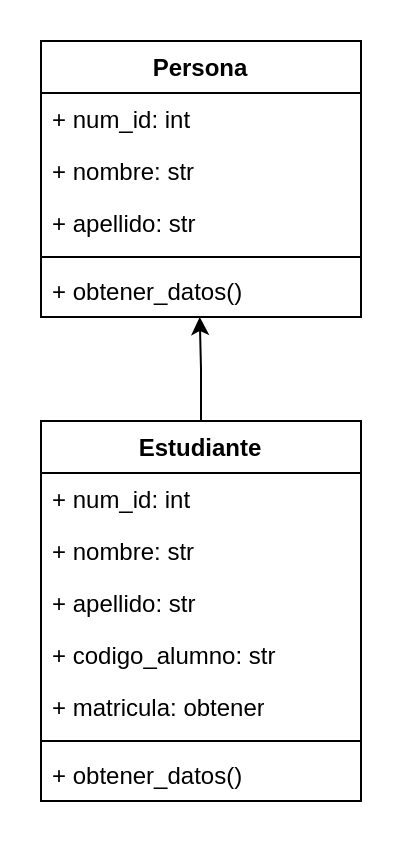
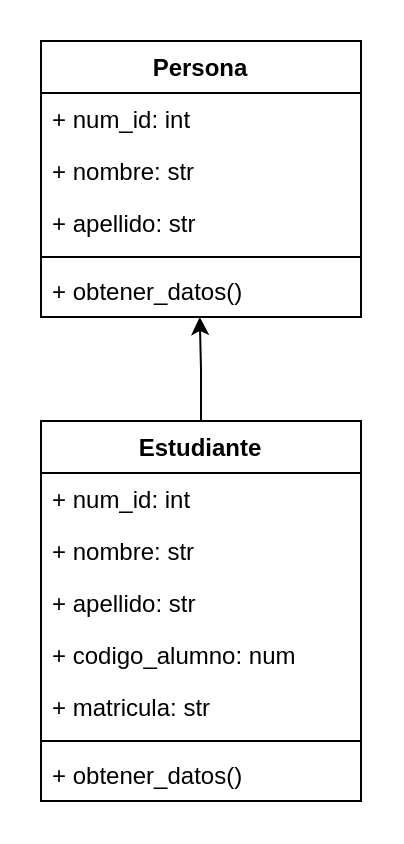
node "+ codigo_alumno: str": label "+ codigo_alumno: str" -> "+ codigo_alumno: num"
node "+ matricula: obtener": label "+ matricula: obtener" -> "+ matricula: str"
